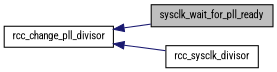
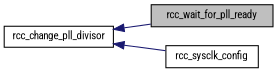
node "sysclk_wait_for_pll_ready": label "sysclk_wait_for_pll_ready" -> "rcc_wait_for_pll_ready"
node "rcc_sysclk_divisor": label "rcc_sysclk_divisor" -> "rcc_sysclk_config"
